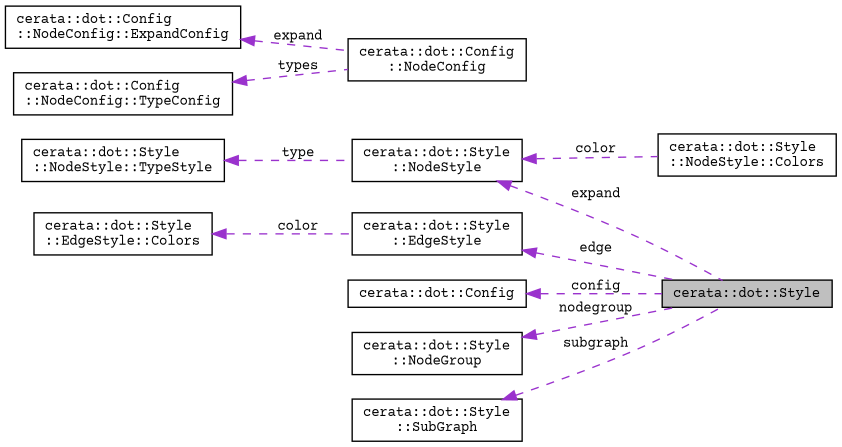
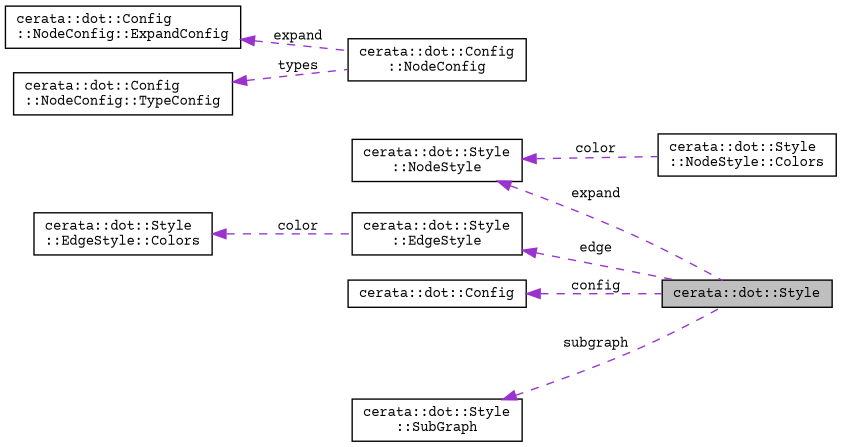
node "cerata::dot::Style ::NodeStyle::TypeStyle": removed
node "cerata::dot::Style ::NodeGroup": removed
